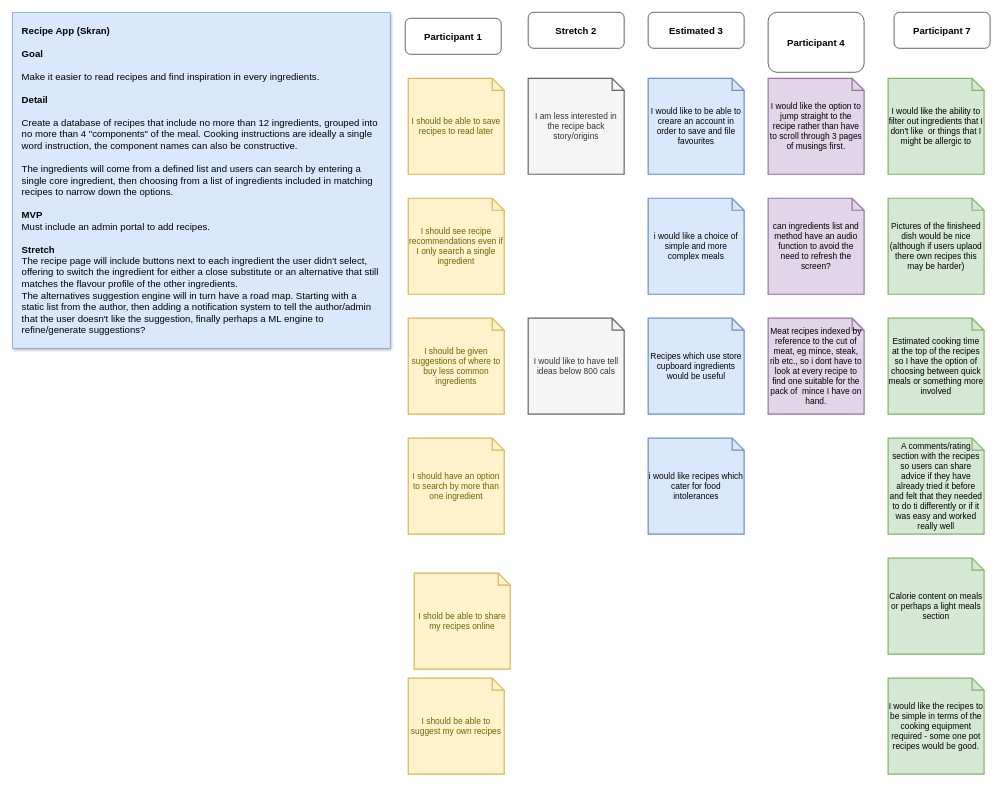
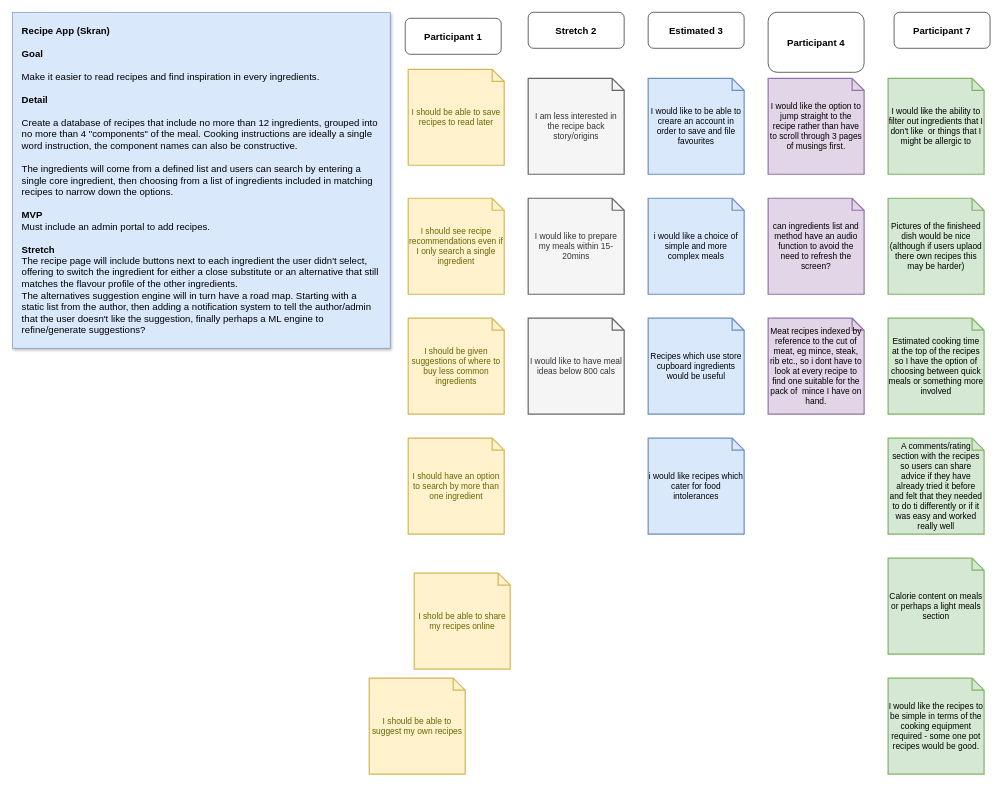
node "I should be able to save recipes to read later": moved (456, 126) -> (456, 117)
node "I would like to prepare my meals within 15-20mins": added
node "I would like to have tell ideas below 800 cals": label "I would like to have tell ideas below 800 cals" -> "I would like to have meal ideas below 800 cals"
node "I should be able to suggest my own recipes": moved (456, 726) -> (417, 726)
